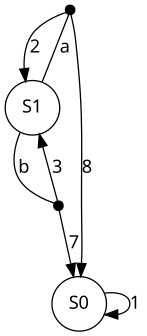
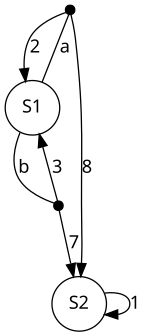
node "S0": label "S0" -> "S2"
